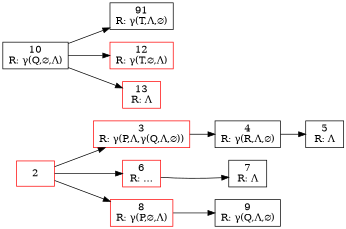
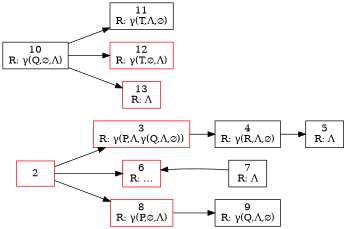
node "91 R: γ(T,Λ,∅)": label "91 R: γ(T,Λ,∅)" -> "11 R: γ(T,Λ,∅)"
edge "6 R: ..." -> "7 R: Λ": reversed
